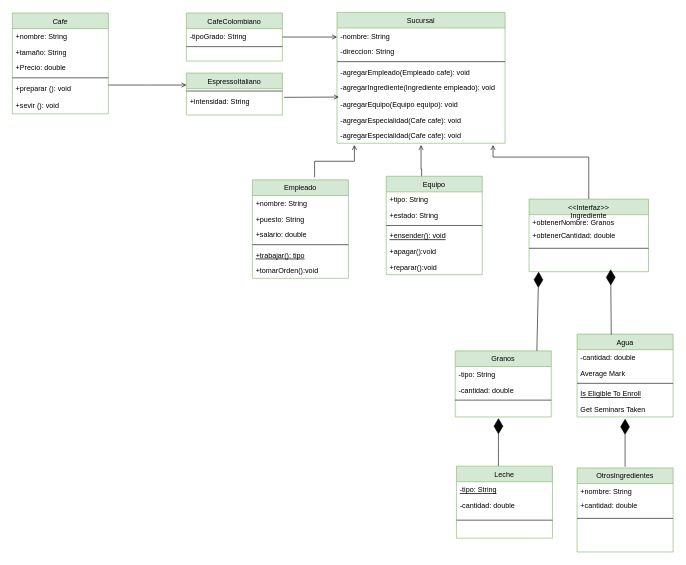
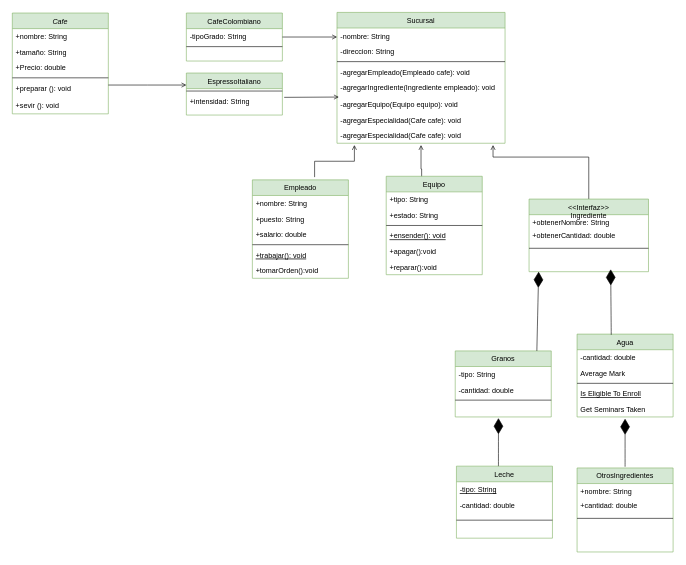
node "+obtenerNombre: Granos": label "+obtenerNombre: Granos" -> "+obtenerNombre: String"
node "+trabajar(): tipo": label "+trabajar(): tipo" -> "+trabajar(): void"
